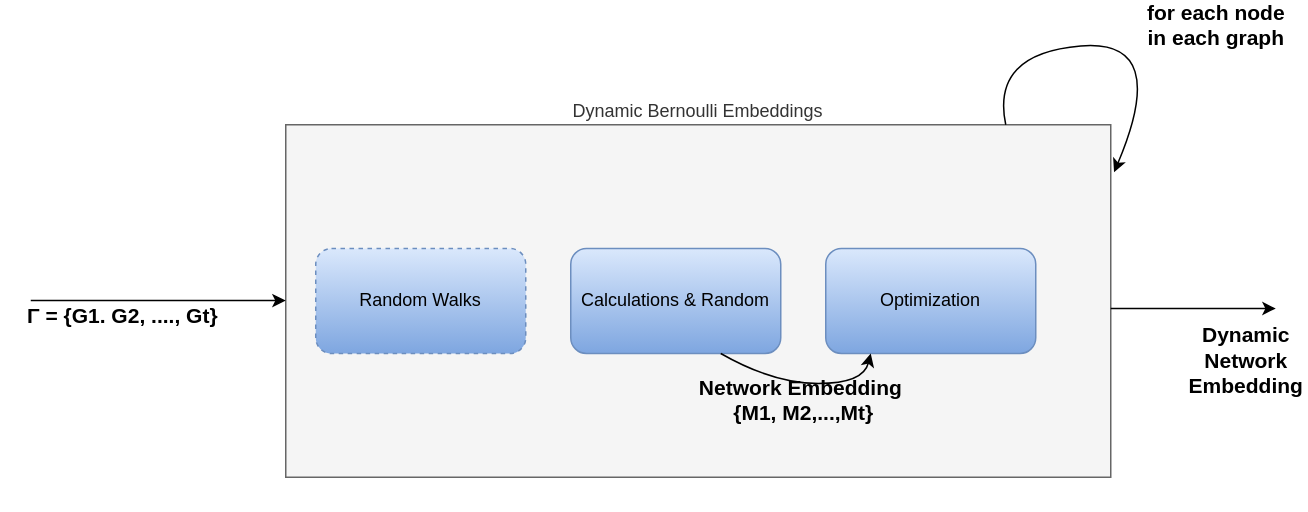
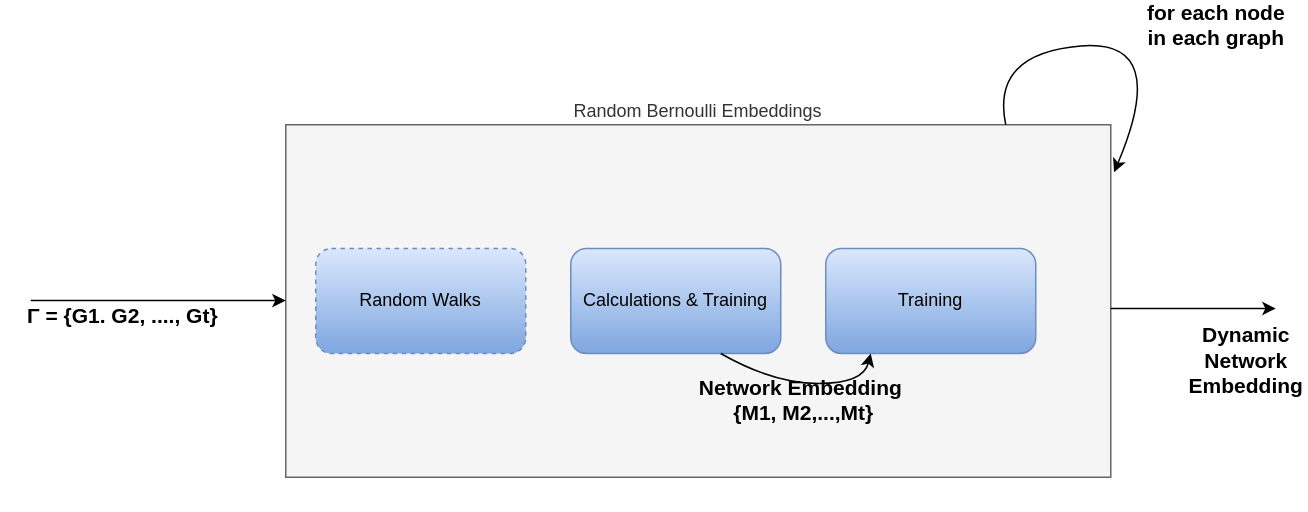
node "Dynamic Bernoulli Embeddings": label "Dynamic Bernoulli Embeddings" -> "Random Bernoulli Embeddings"
node "Calculations & Random": label "Calculations & Random" -> "Calculations & Training"
node "Optimization": label "Optimization" -> "Training"
